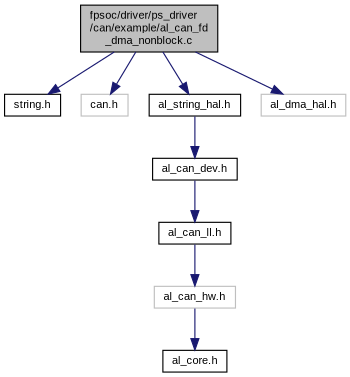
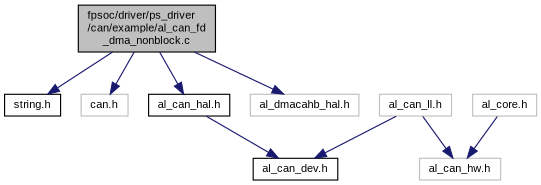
node "al_string_hal.h": label "al_string_hal.h" -> "al_can_hal.h"
node "al_dma_hal.h": label "al_dma_hal.h" -> "al_dmacahb_hal.h"
edge "al_can_dev.h" -> "al_can_ll.h": reversed
node "al_can_ll.h": color black -> grey75
edge "al_can_hw.h" -> "al_core.h": reversed
node "al_core.h": color black -> grey75
